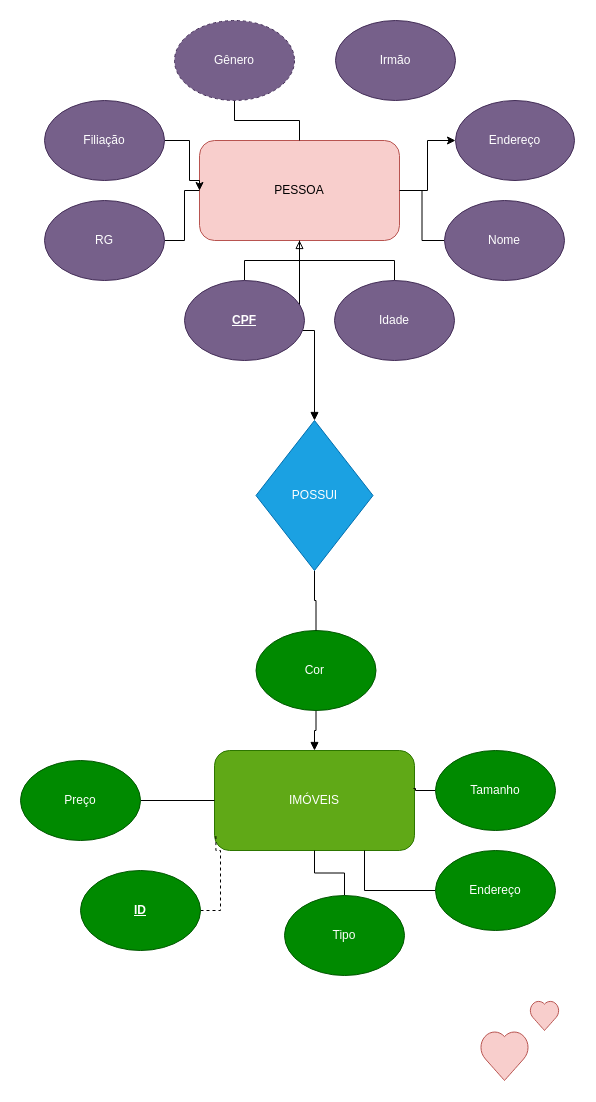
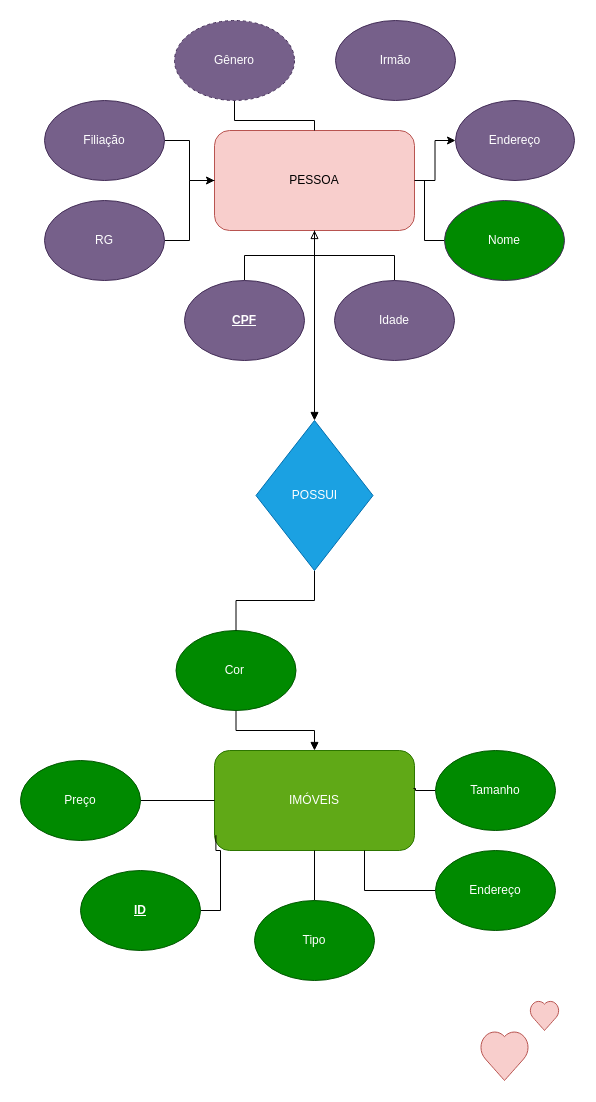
node "PESSOA": moved (300, 191) -> (315, 181)
node "Nome": fillcolor #76608a -> #008a00
node "Cor": moved (316, 671) -> (236, 671)
edge "IMÓVEIS" -- "ID": style dashed -> solid
node "Tipo": moved (345, 936) -> (315, 941)
